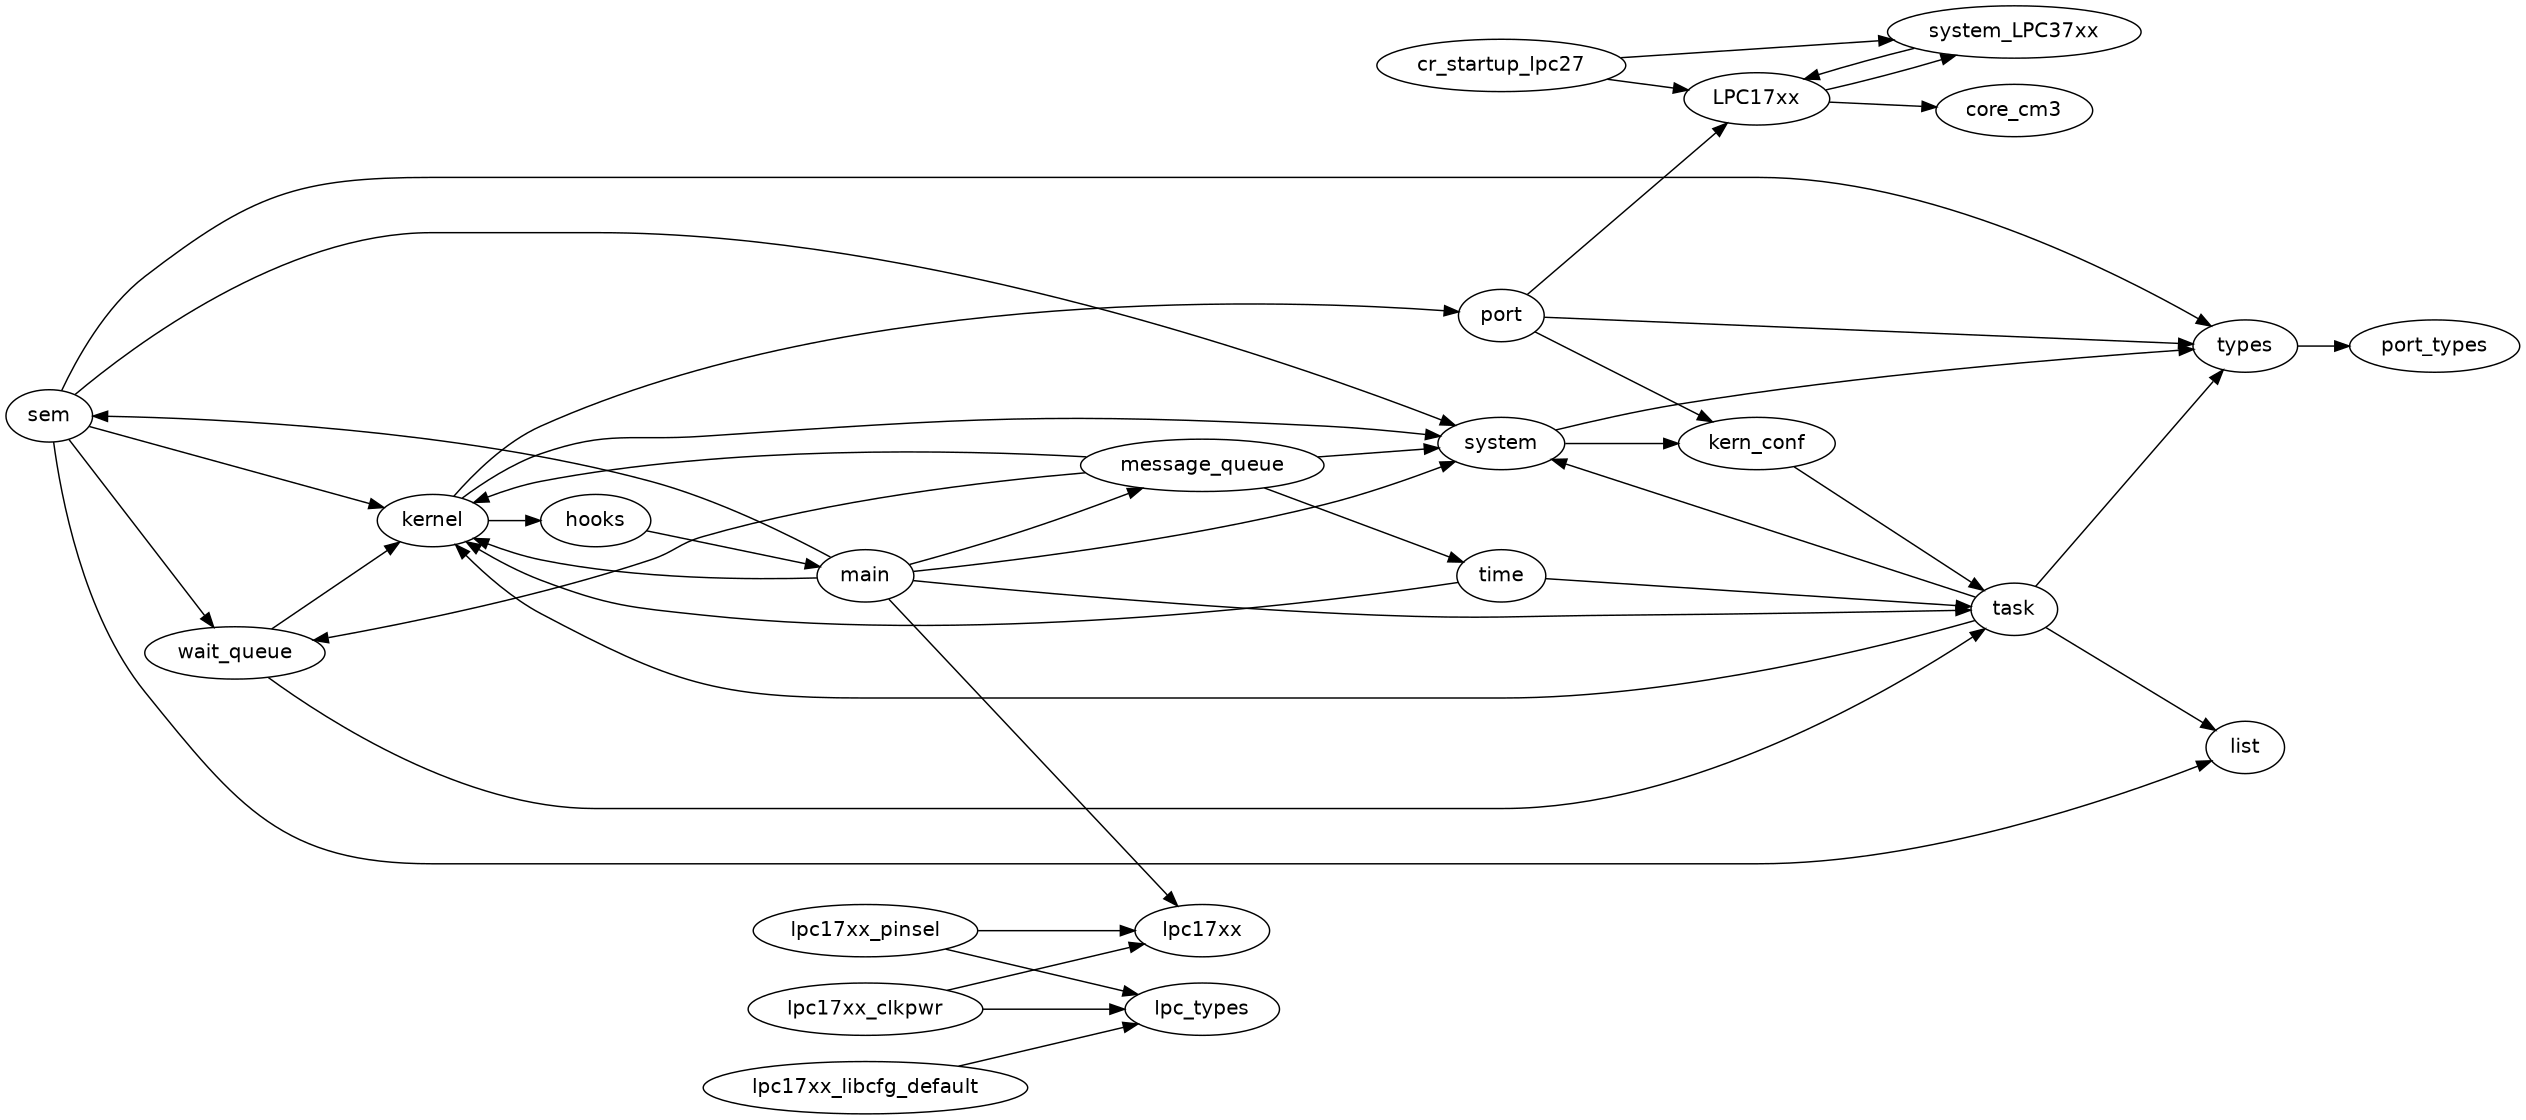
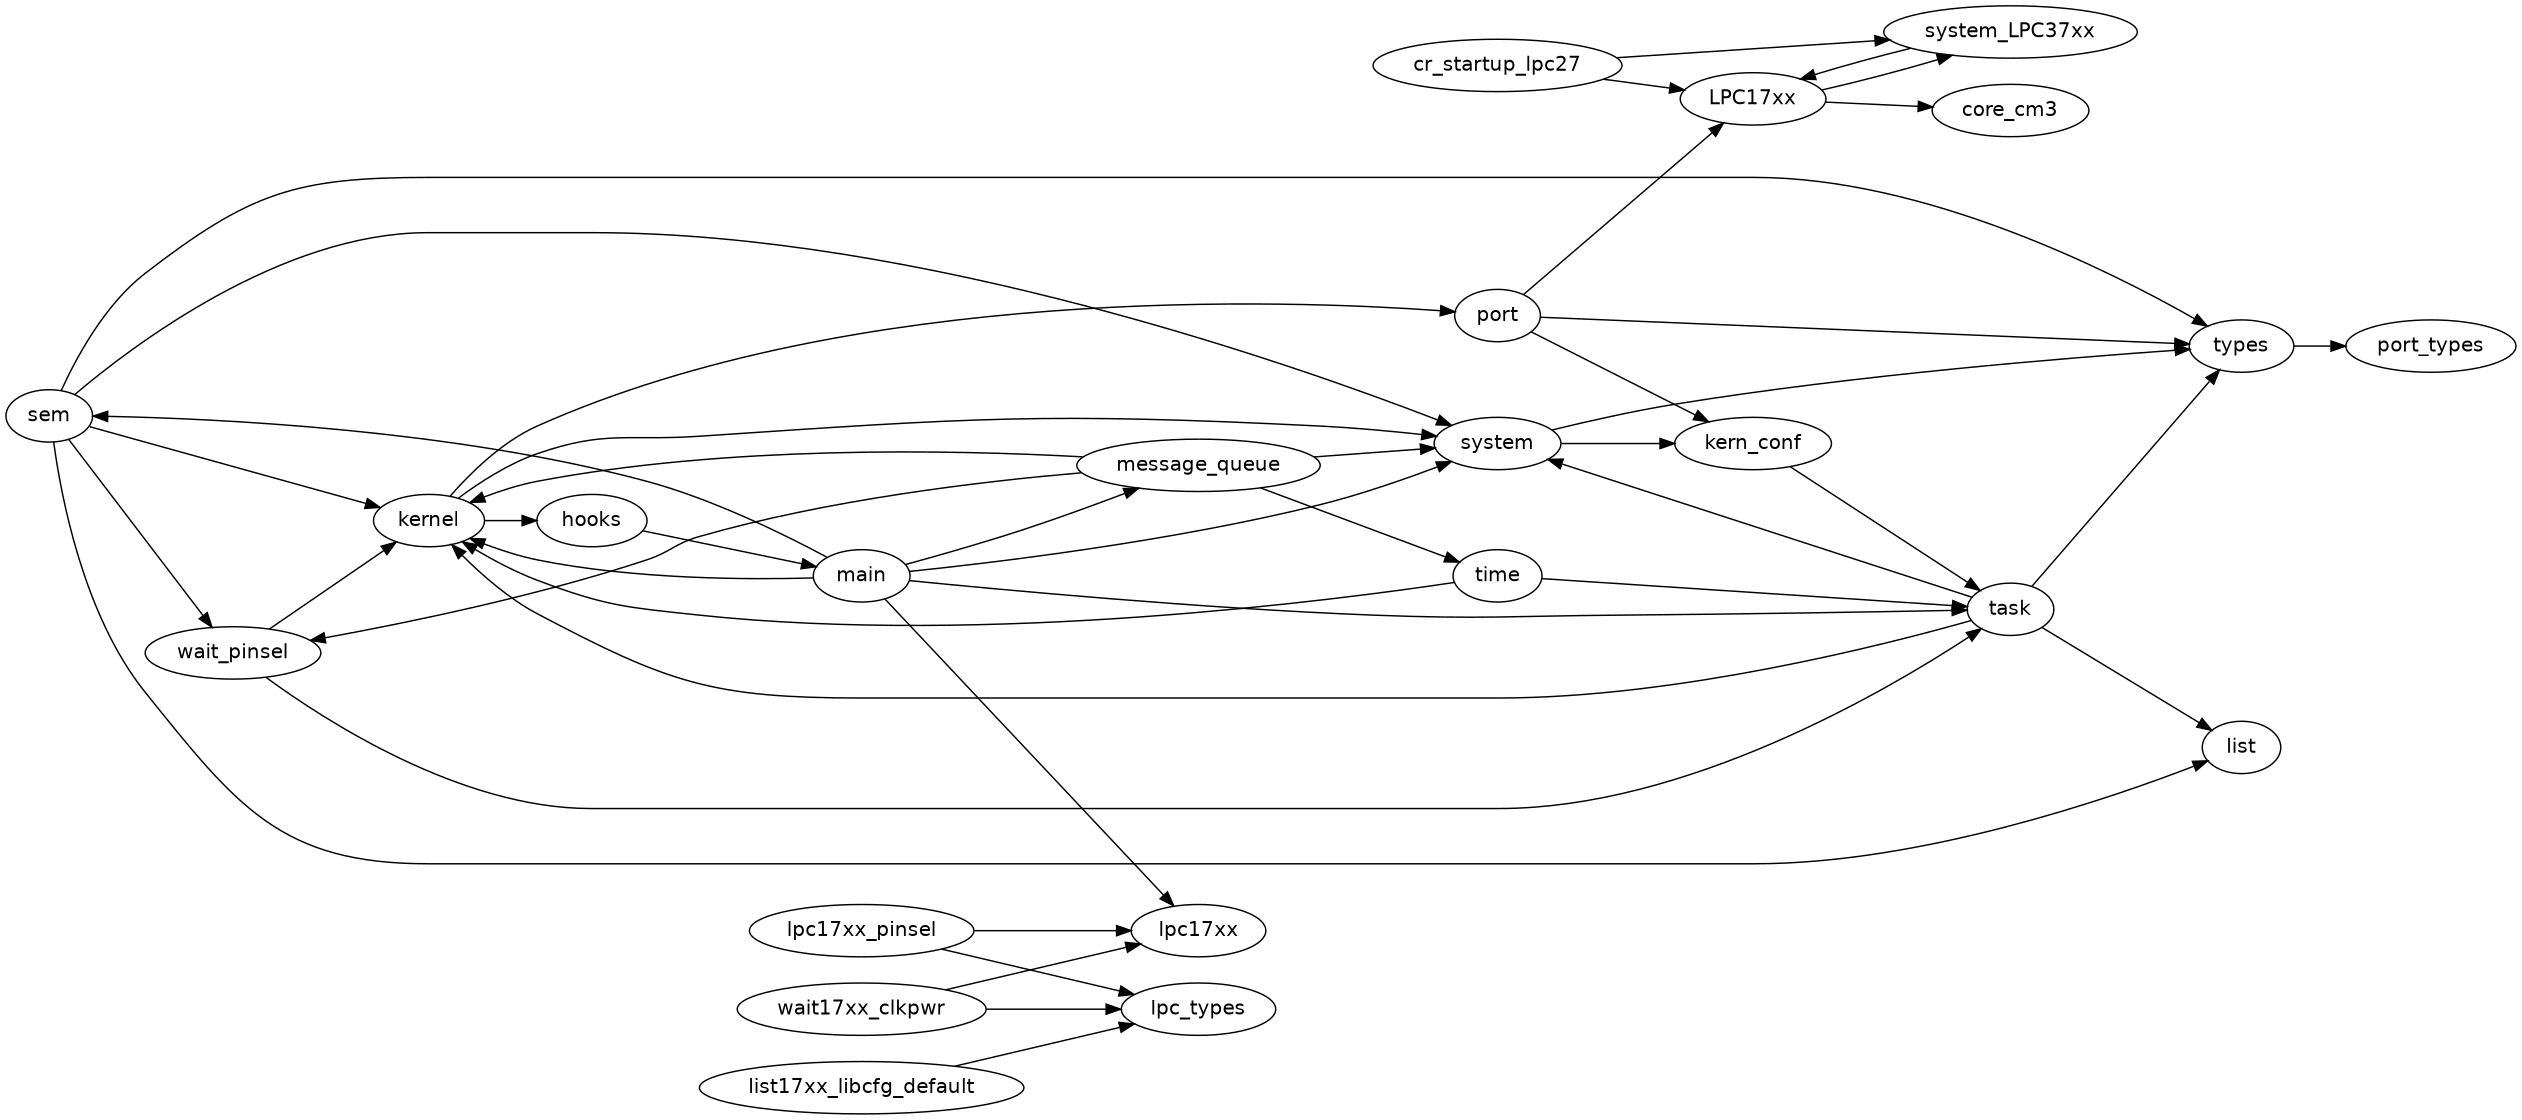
node "wait_queue": label "wait_queue" -> "wait_pinsel"
node "lpc17xx_clkpwr": label "lpc17xx_clkpwr" -> "wait17xx_clkpwr"
node "lpc17xx_libcfg_default": label "lpc17xx_libcfg_default" -> "list17xx_libcfg_default"
